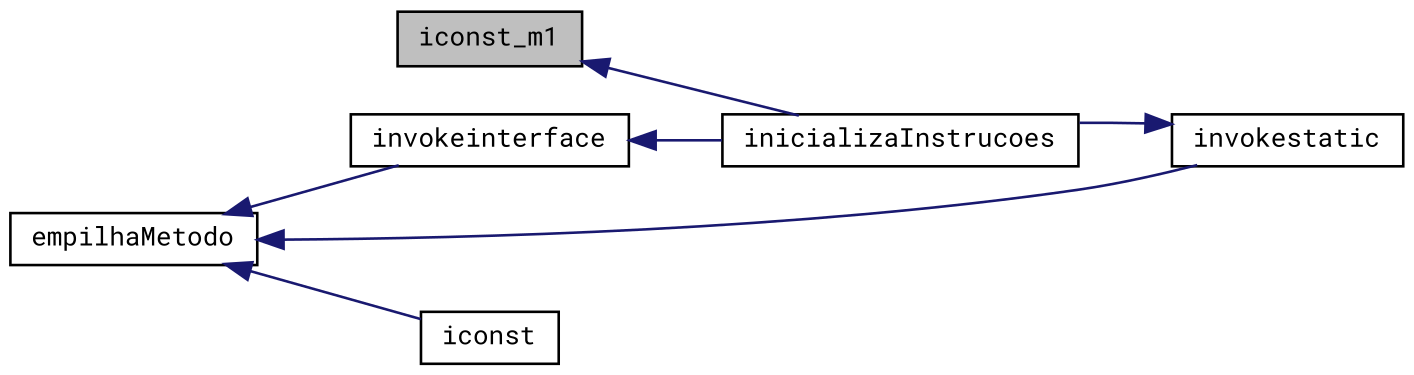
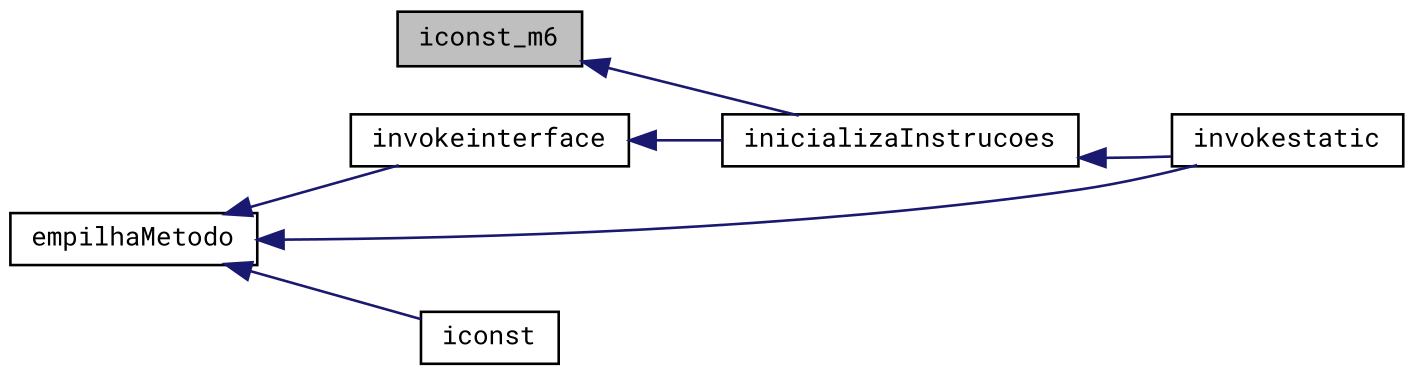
node "iconst_m1": label "iconst_m1" -> "iconst_m6"
edge "inicializaInstrucoes" -> "invokestatic": reversed
